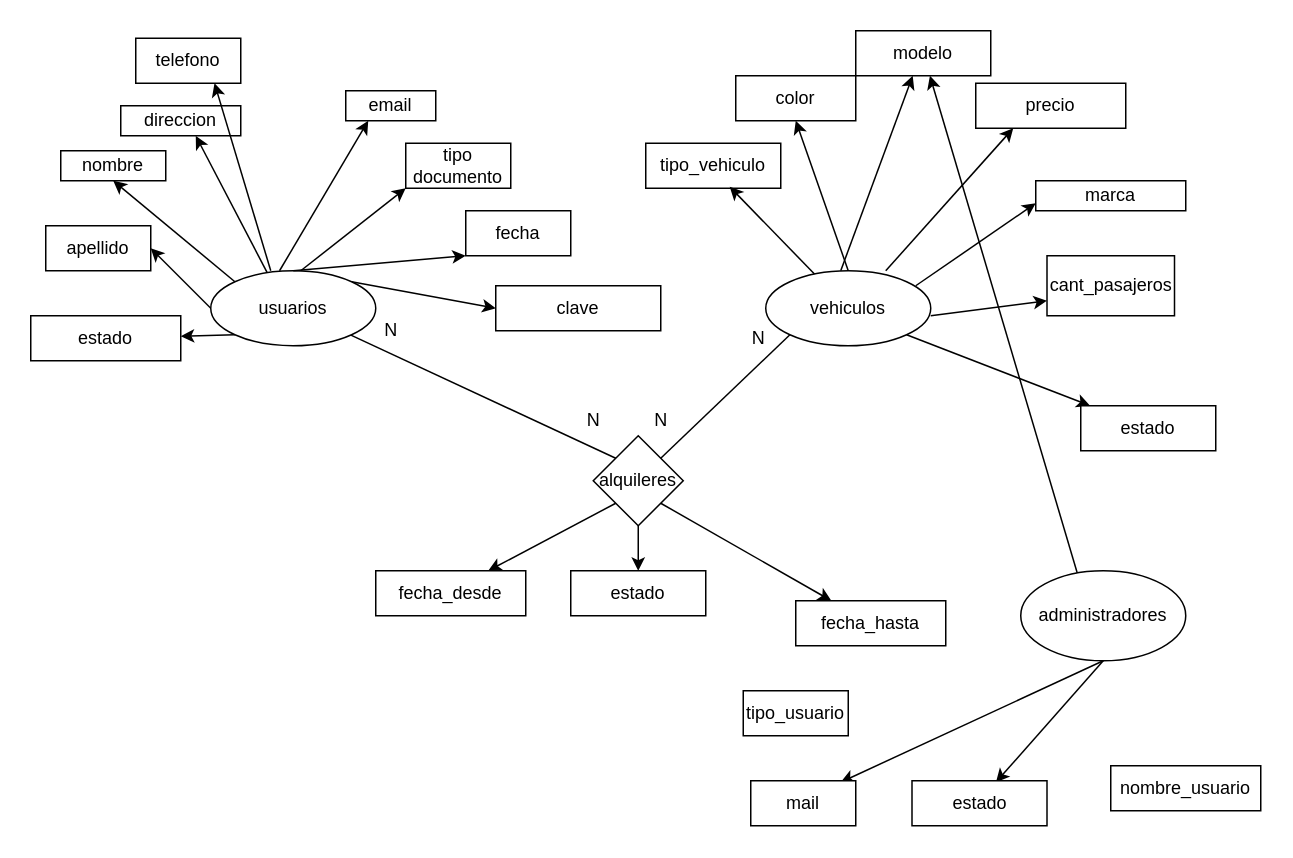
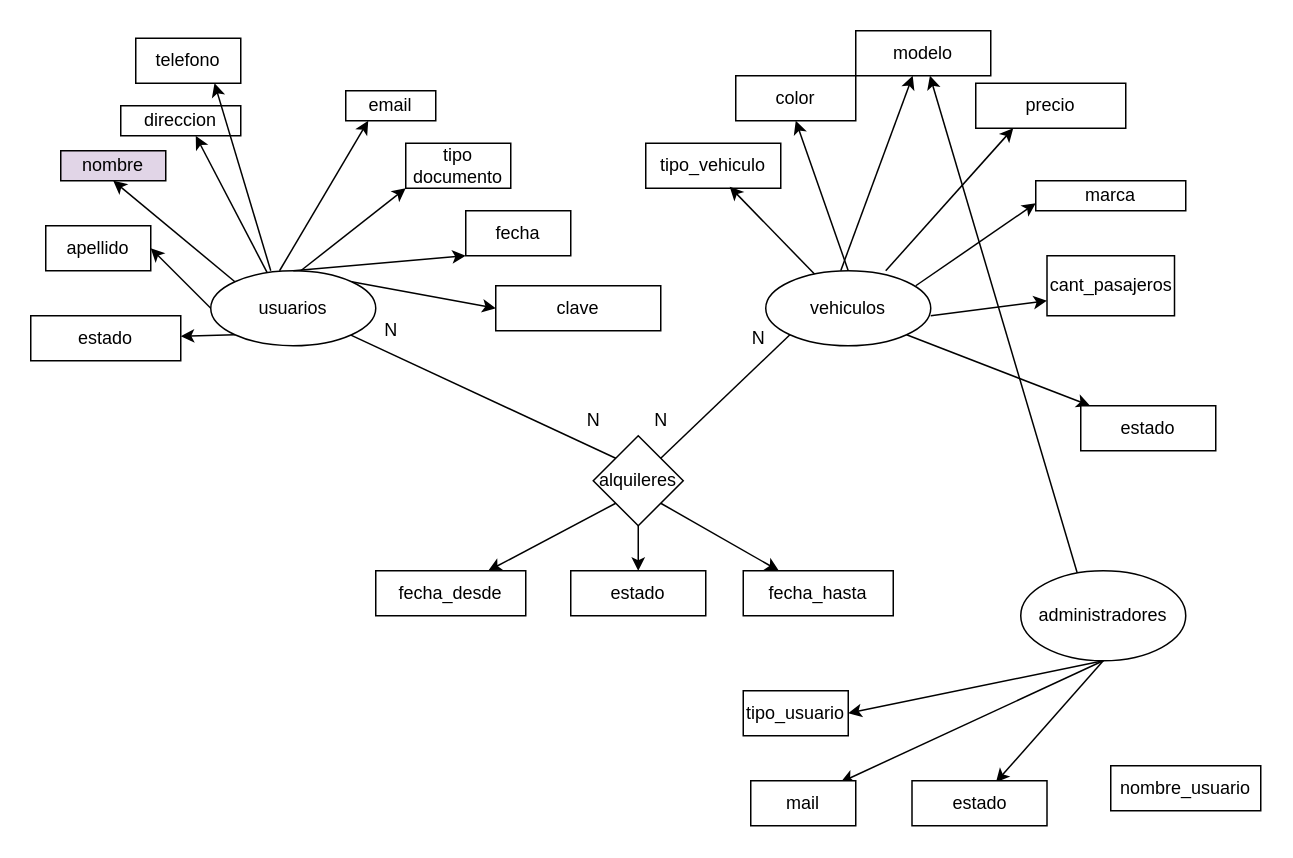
node "nombre": fillcolor #ffffff -> #e1d5e7
node "fecha_hasta": moved (871, 623) -> (818, 593)
edge "administradores" -> "tipo_usuario": added
